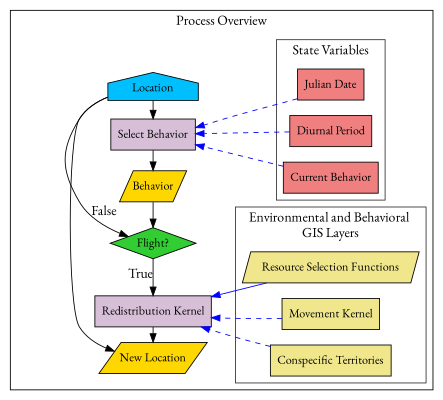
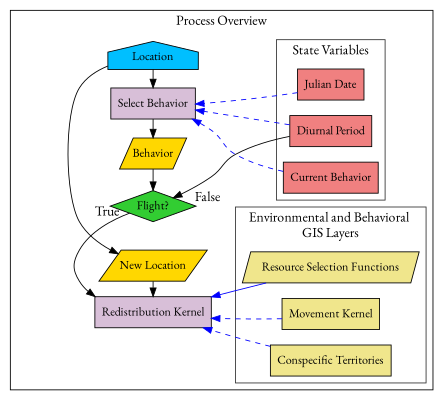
edge "Location" -> "Flight?": now "Diurnal Period" -> "Flight?"
edge "Redistribution Kernel" -> "New Location": reversed
